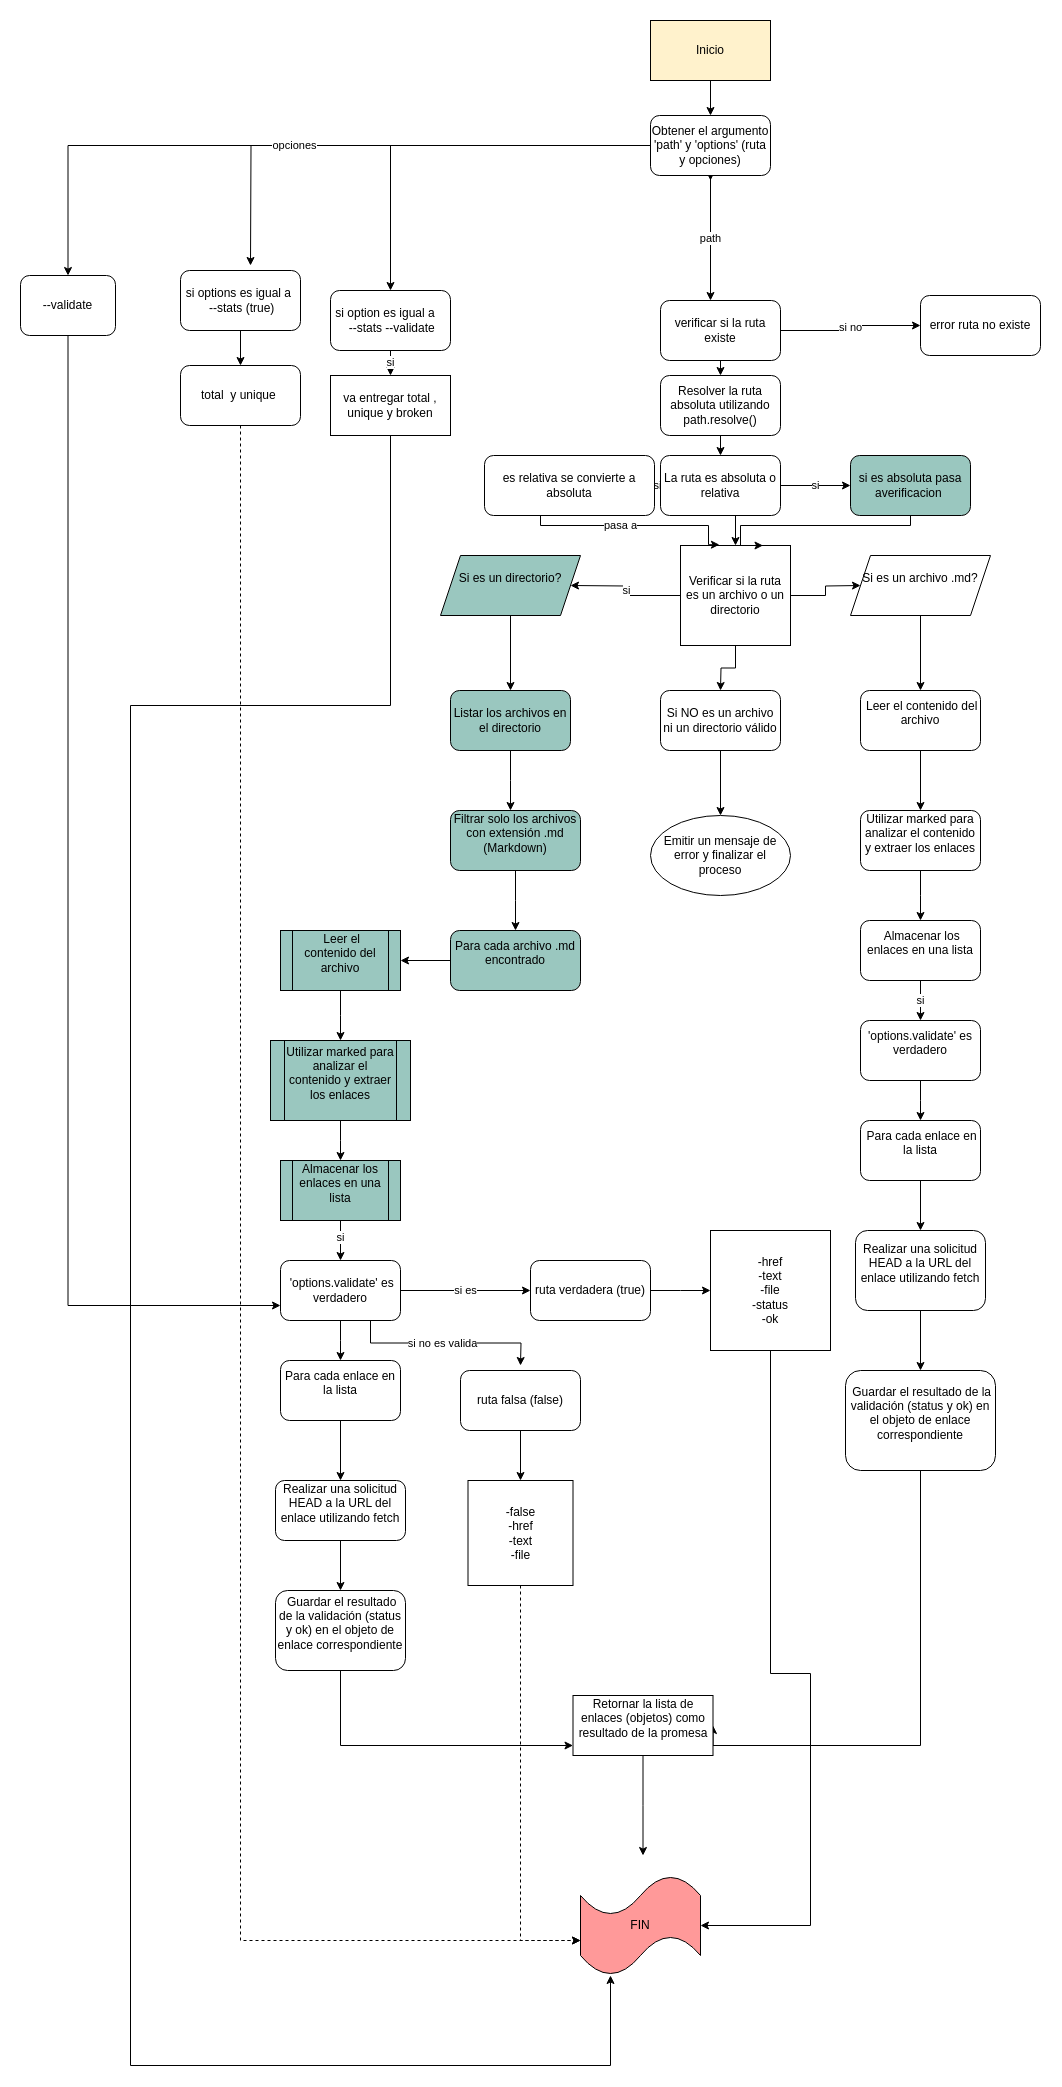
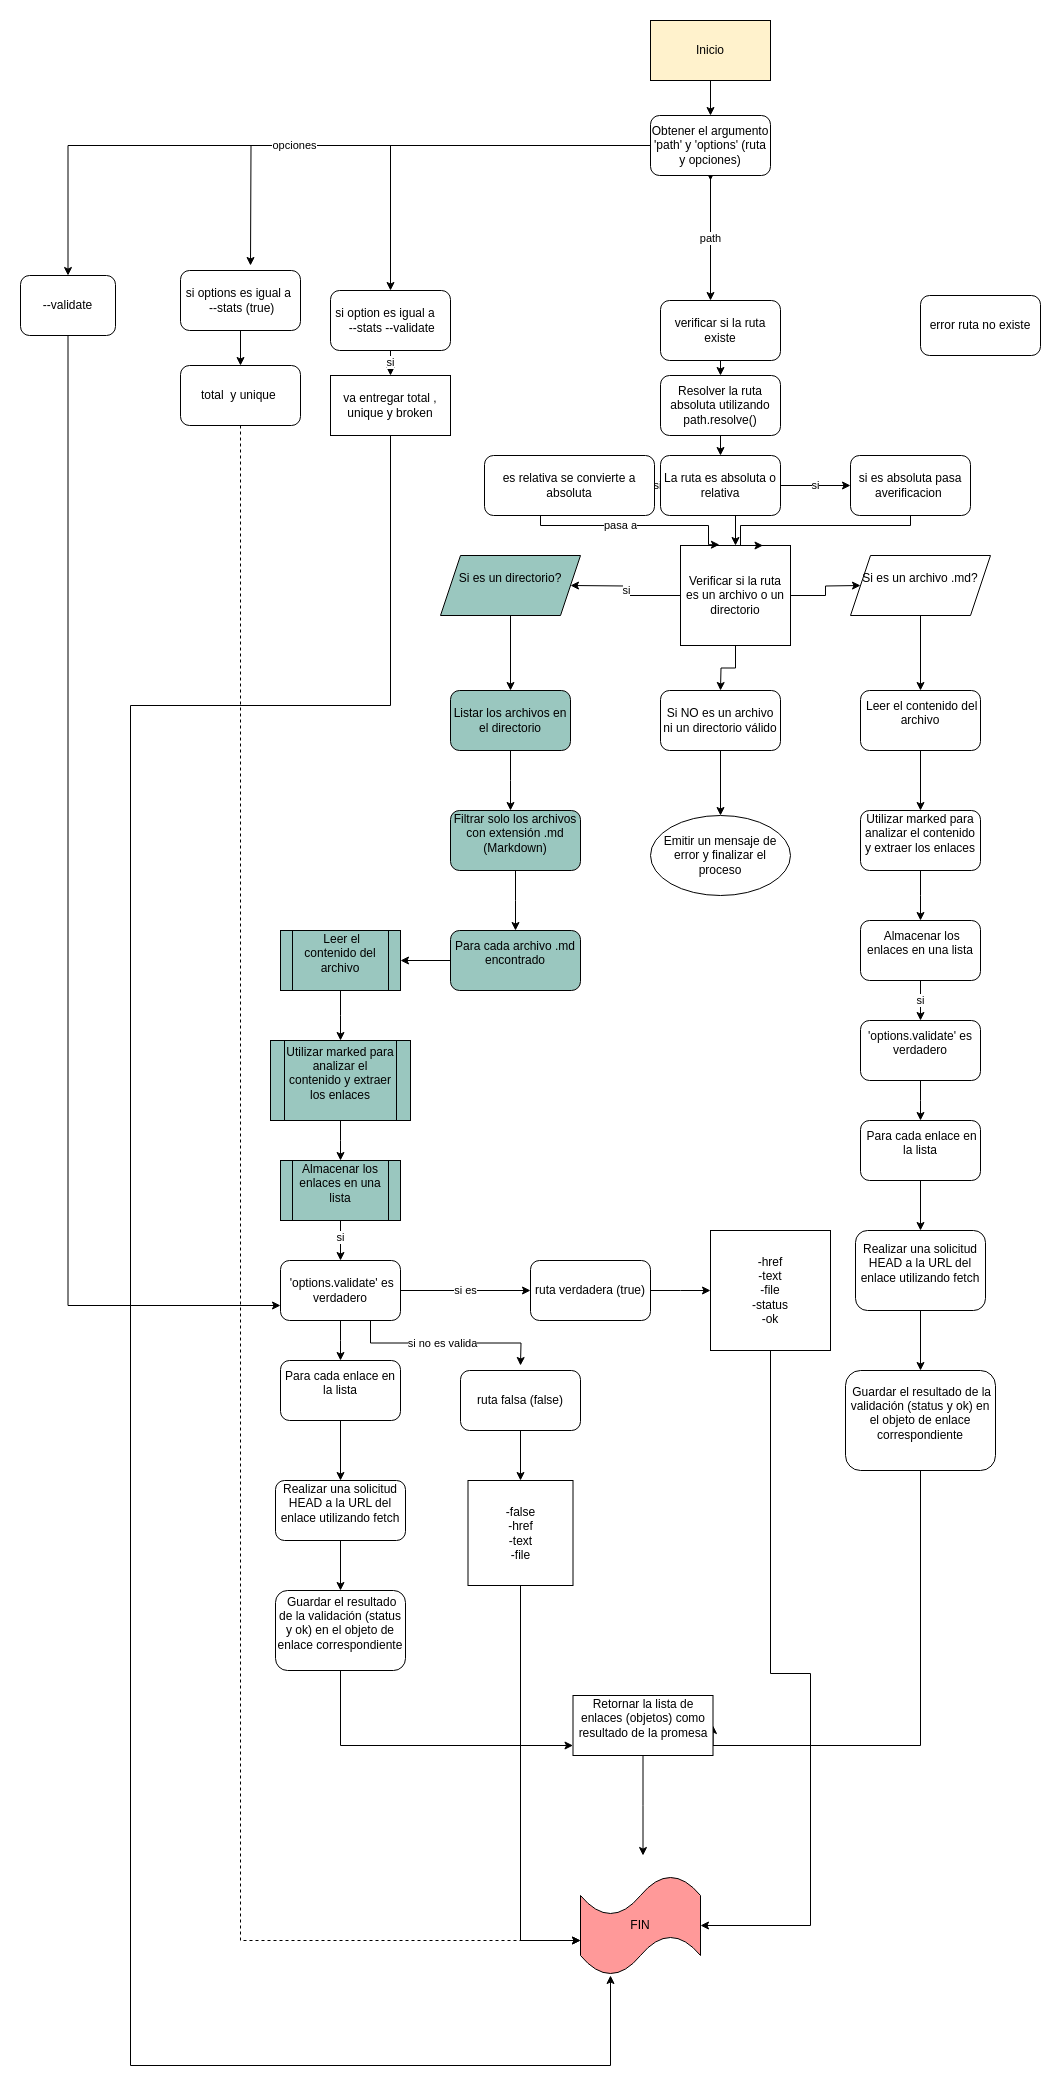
edge "verificar si la ruta existe" -> "error ruta no existe": removed, label "si no"
node "si es absoluta pasa averificacion": fillcolor #9ac7bf -> #ffffff
edge "-false -href -text -file" -> "FIN": style dashed -> solid
